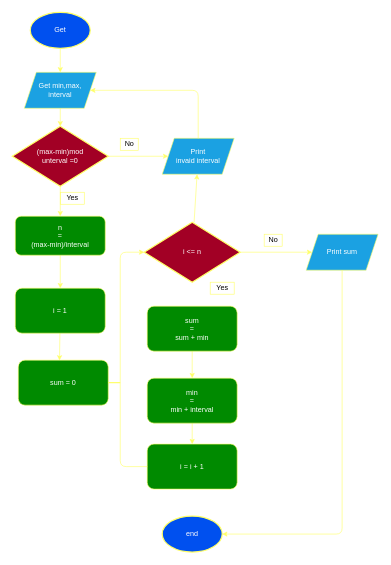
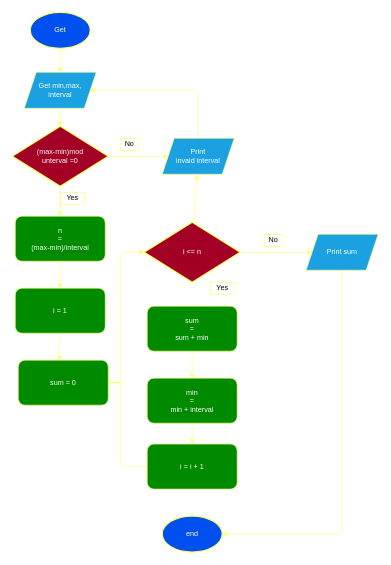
node "n = (max-min)/interval": size 90x39 -> 90x45
